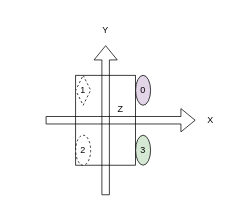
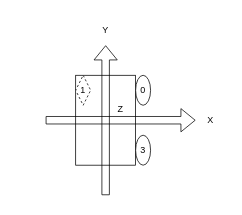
node "0": fillcolor #e1d5e7 -> #ffffff
node "2": removed
node "3": fillcolor #d5e8d4 -> #ffffff
